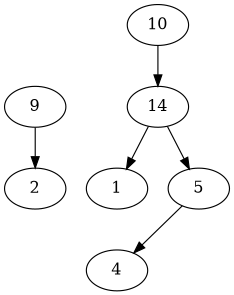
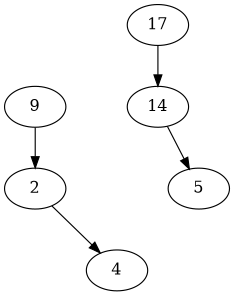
node "10": label "10" -> "17"
node "1": removed
edge "5" -> "4": now "2" -> "4"
